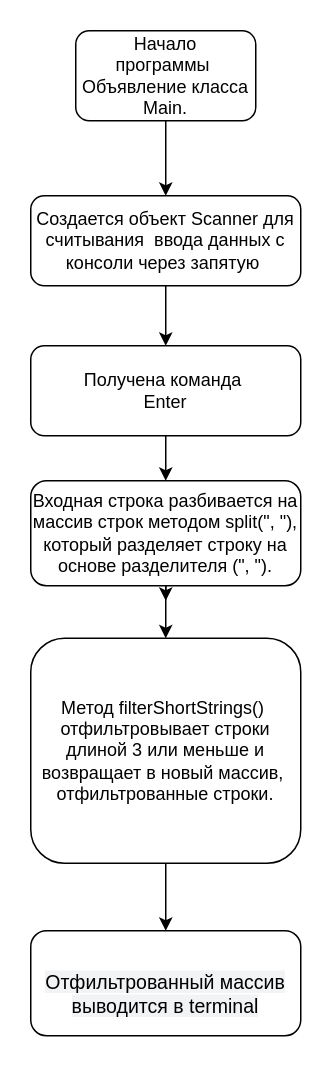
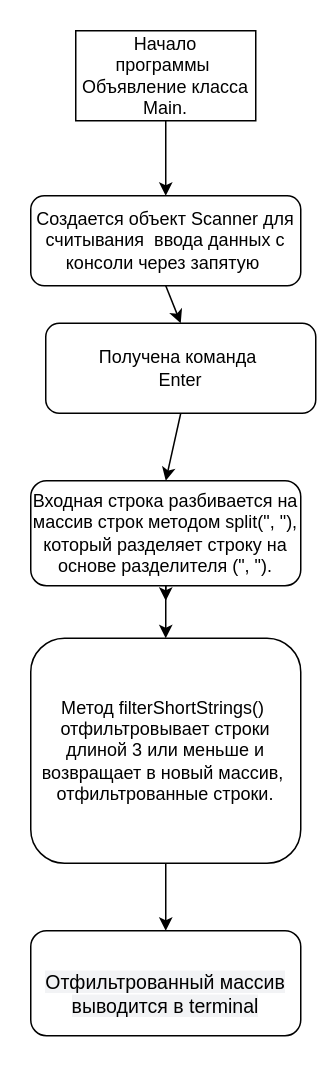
node "Начало программы Oбъявление класса Main.": shape rounded rectangle -> rectangle
node "Получена команда Enter": moved (166, 391) -> (181, 368)
